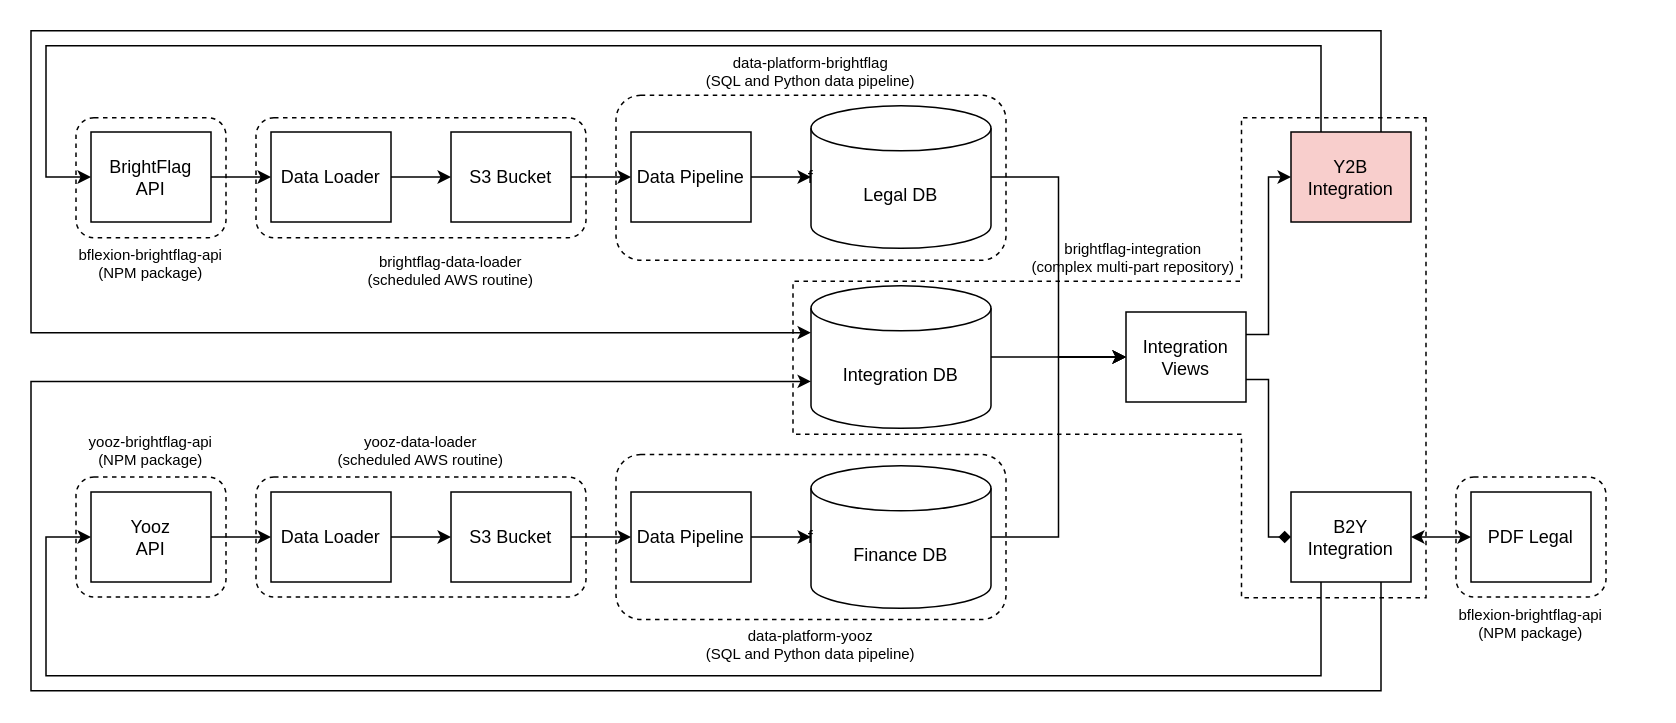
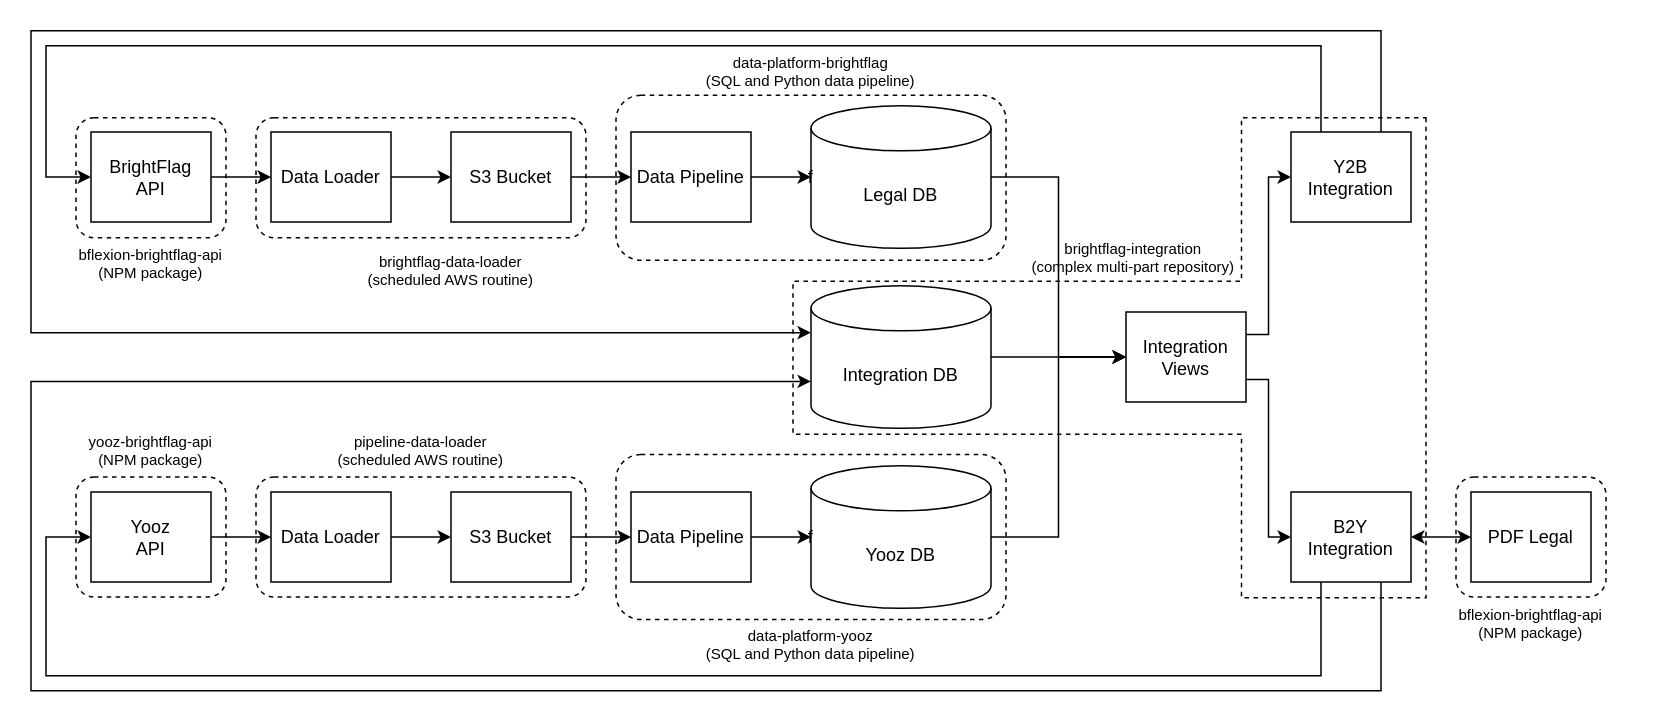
node "Y2B Integration": fillcolor #f8cecc -> #ffffff
node "yooz-data-loader (scheduled AWS routine)": label "yooz-data-loader (scheduled AWS routine)" -> "pipeline-data-loader (scheduled AWS routine)"
edge "Integration Views" -> "B2Y Integration": arrowhead diamond -> classic
node "Finance DB": label "Finance DB" -> "Yooz DB"
